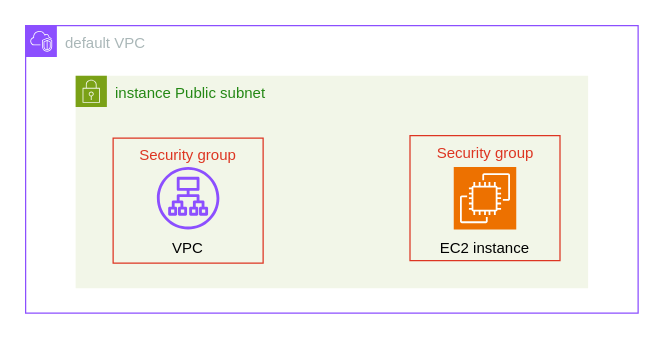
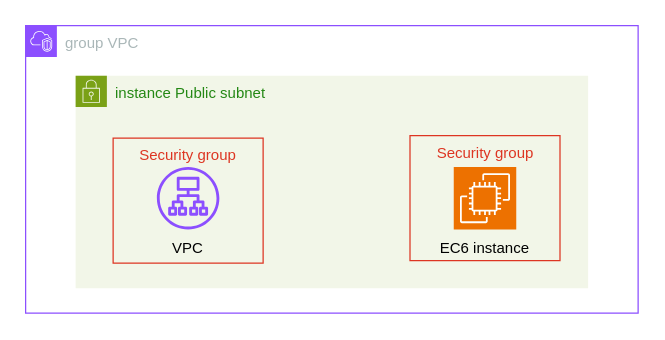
node "default VPC": label "default VPC" -> "group VPC"
node "EC2 instance": label "EC2 instance" -> "EC6 instance"
